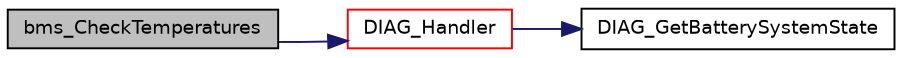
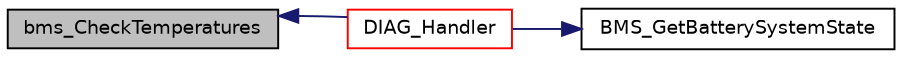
node "DIAG_GetBatterySystemState": label "DIAG_GetBatterySystemState" -> "BMS_GetBatterySystemState"
edge "bms_CheckTemperatures" -> "DIAG_Handler": reversed
